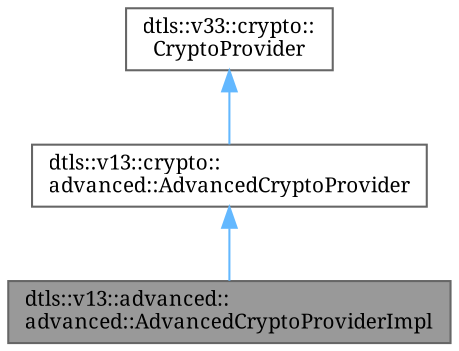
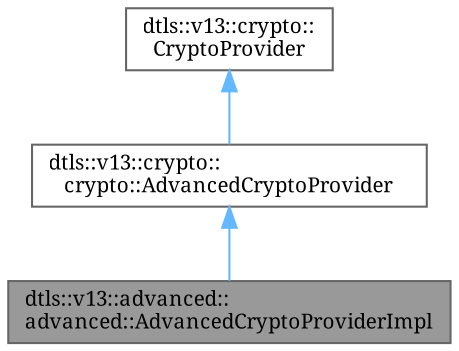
node "dtls::v33::crypto:: CryptoProvider": label "dtls::v33::crypto:: CryptoProvider" -> "dtls::v13::crypto:: CryptoProvider"
node "dtls::v13::crypto:: advanced::AdvancedCryptoProvider": label "dtls::v13::crypto:: advanced::AdvancedCryptoProvider" -> "dtls::v13::crypto:: crypto::AdvancedCryptoProvider"
